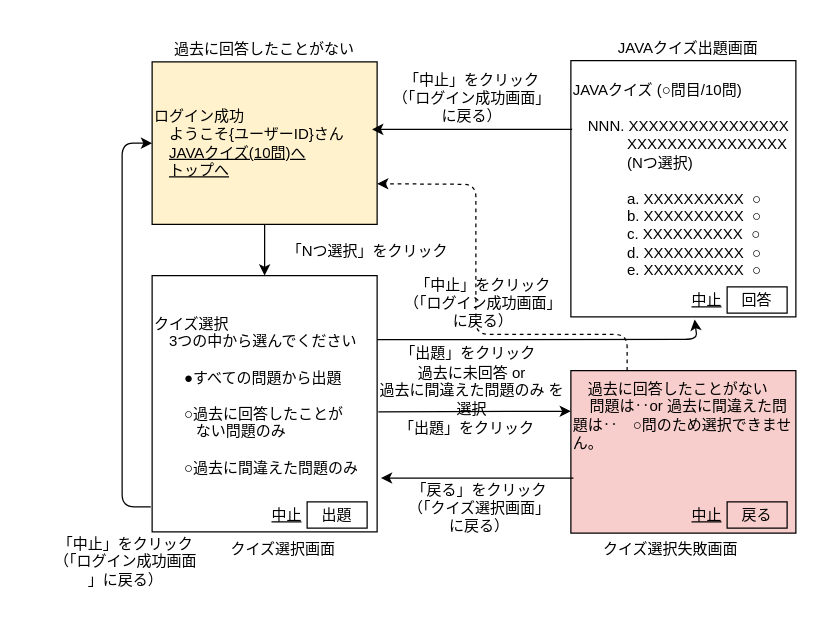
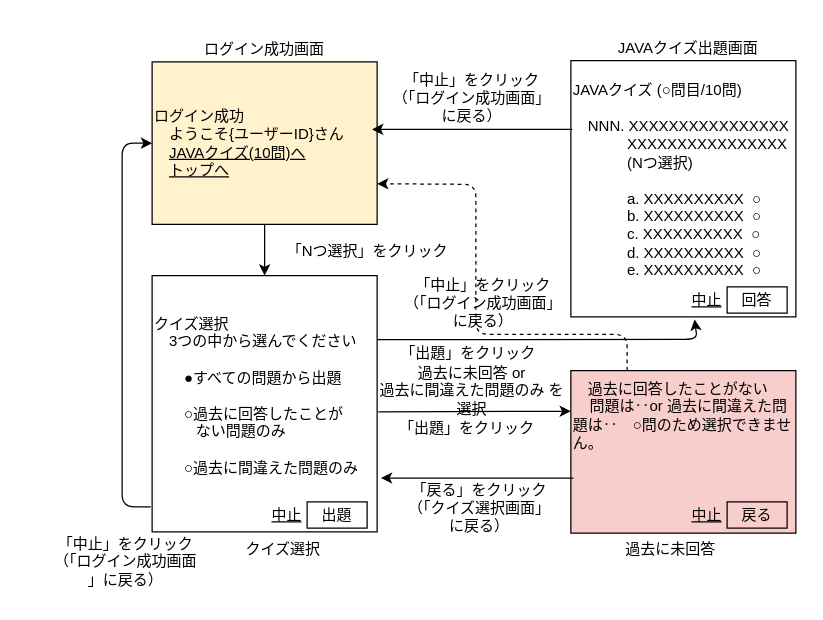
node "過去に回答したことがない": label "過去に回答したことがない" -> "ログイン成功画面"
node "クイズ選択画面": label "クイズ選択画面" -> "クイズ選択"
node "クイズ選択失敗画面": label "クイズ選択失敗画面" -> "過去に未回答"
